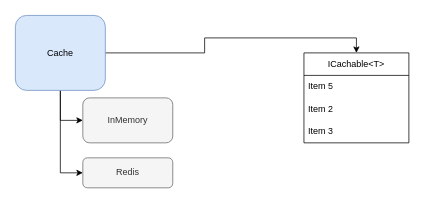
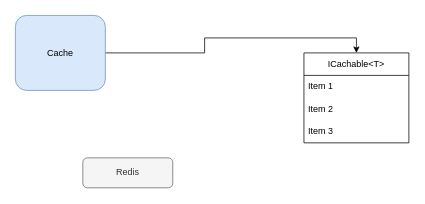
node "Item 5": label "Item 5" -> "Item 1"
edge "Cache" -> "InMemory": removed
node "InMemory": removed
edge "Cache" -> "Redis": removed
